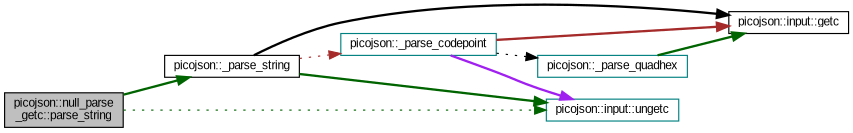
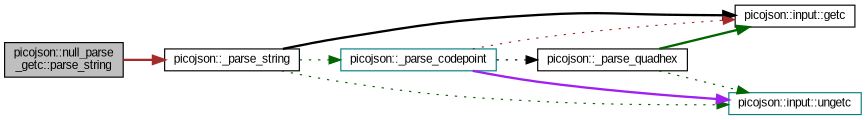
edge "picojson::_parse_codepoint" -> "picojson::input::getc": style bold -> dotted
edge "picojson::_parse_string" -> "picojson::_parse_codepoint": color brown -> darkgreen
node "picojson::_parse_quadhex": color teal -> black
edge "picojson::null_parse _getc::parse_string" -> "picojson::_parse_string": color darkgreen -> brown
edge "picojson::_parse_string" -> "picojson::input::ungetc": style bold -> dotted
edge "picojson::null_parse _getc::parse_string" -> "picojson::input::ungetc": now "picojson::_parse_quadhex" -> "picojson::input::ungetc"
